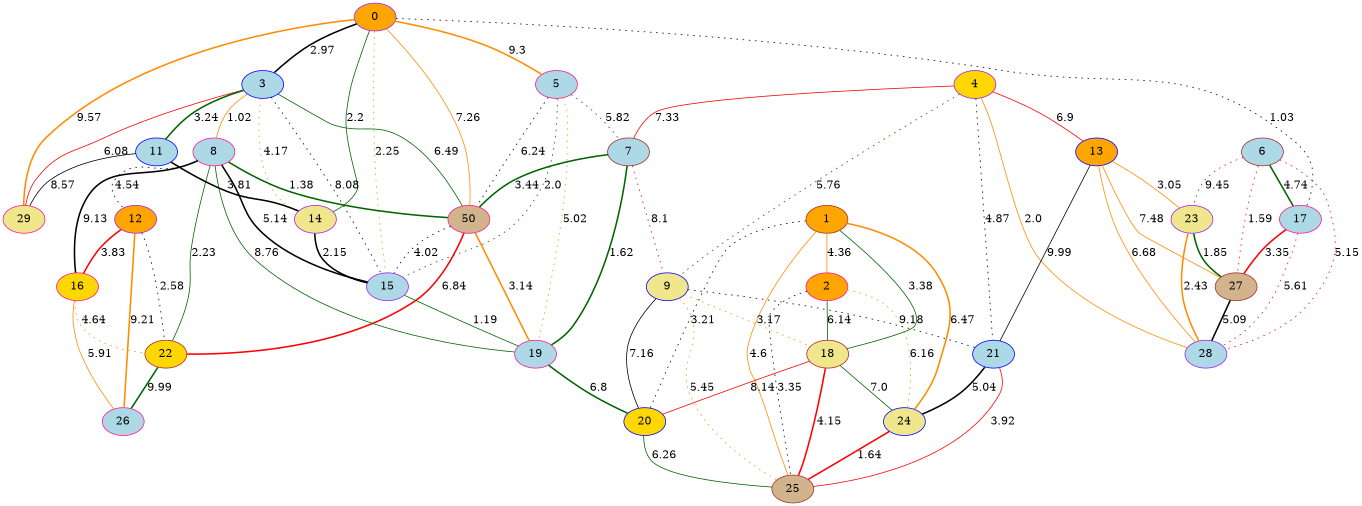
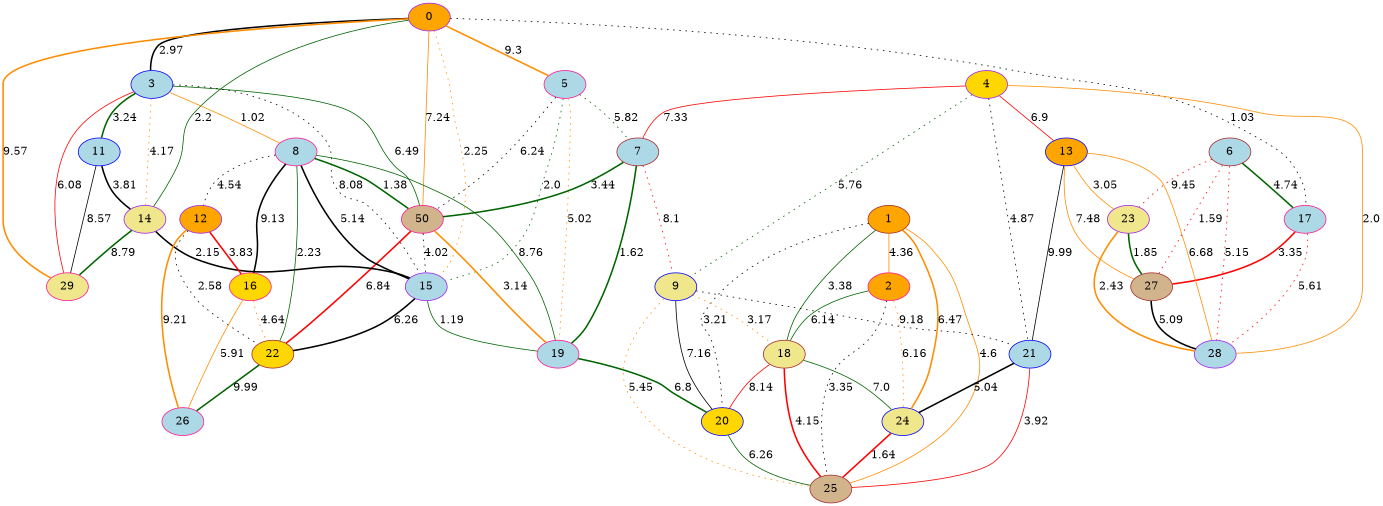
edge "0" -- "50": label "7.26" -> "7.24"
edge "14" -- "29": added, label "8.79"
edge "15" -- "22": added, label "6.26"
